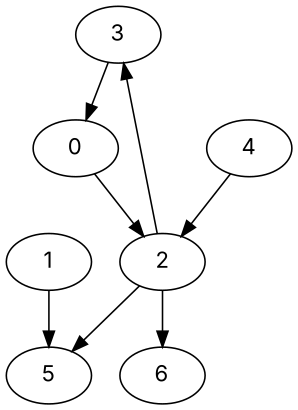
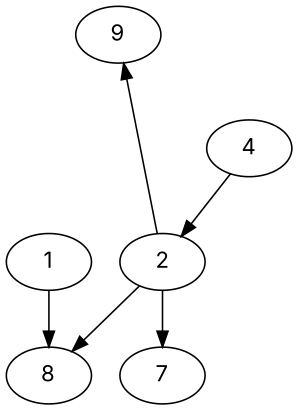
node "3": label "3" -> "9"
node "0": removed
node "5": label "5" -> "8"
node "6": label "6" -> "7"
